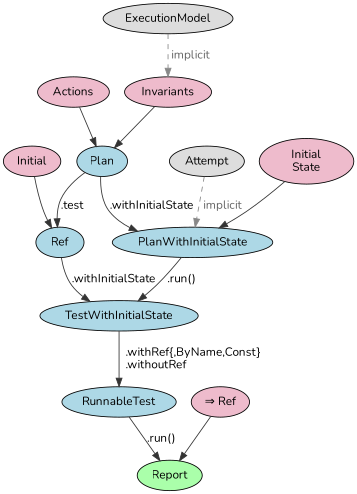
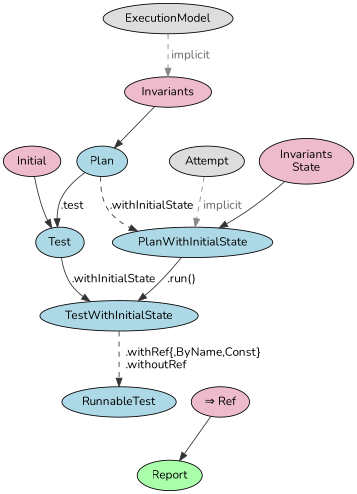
node "Actions": removed
node "Initial State": label "Initial State" -> "Invariants State"
edge "Plan" -> "PlanWithInitialState": style solid -> dashed
node "Ref": label "Ref" -> "Test"
edge "TestWithInitialState" -> "RunnableTest": style solid -> dashed
edge "RunnableTest" -> "Report": removed, label ".run()"
